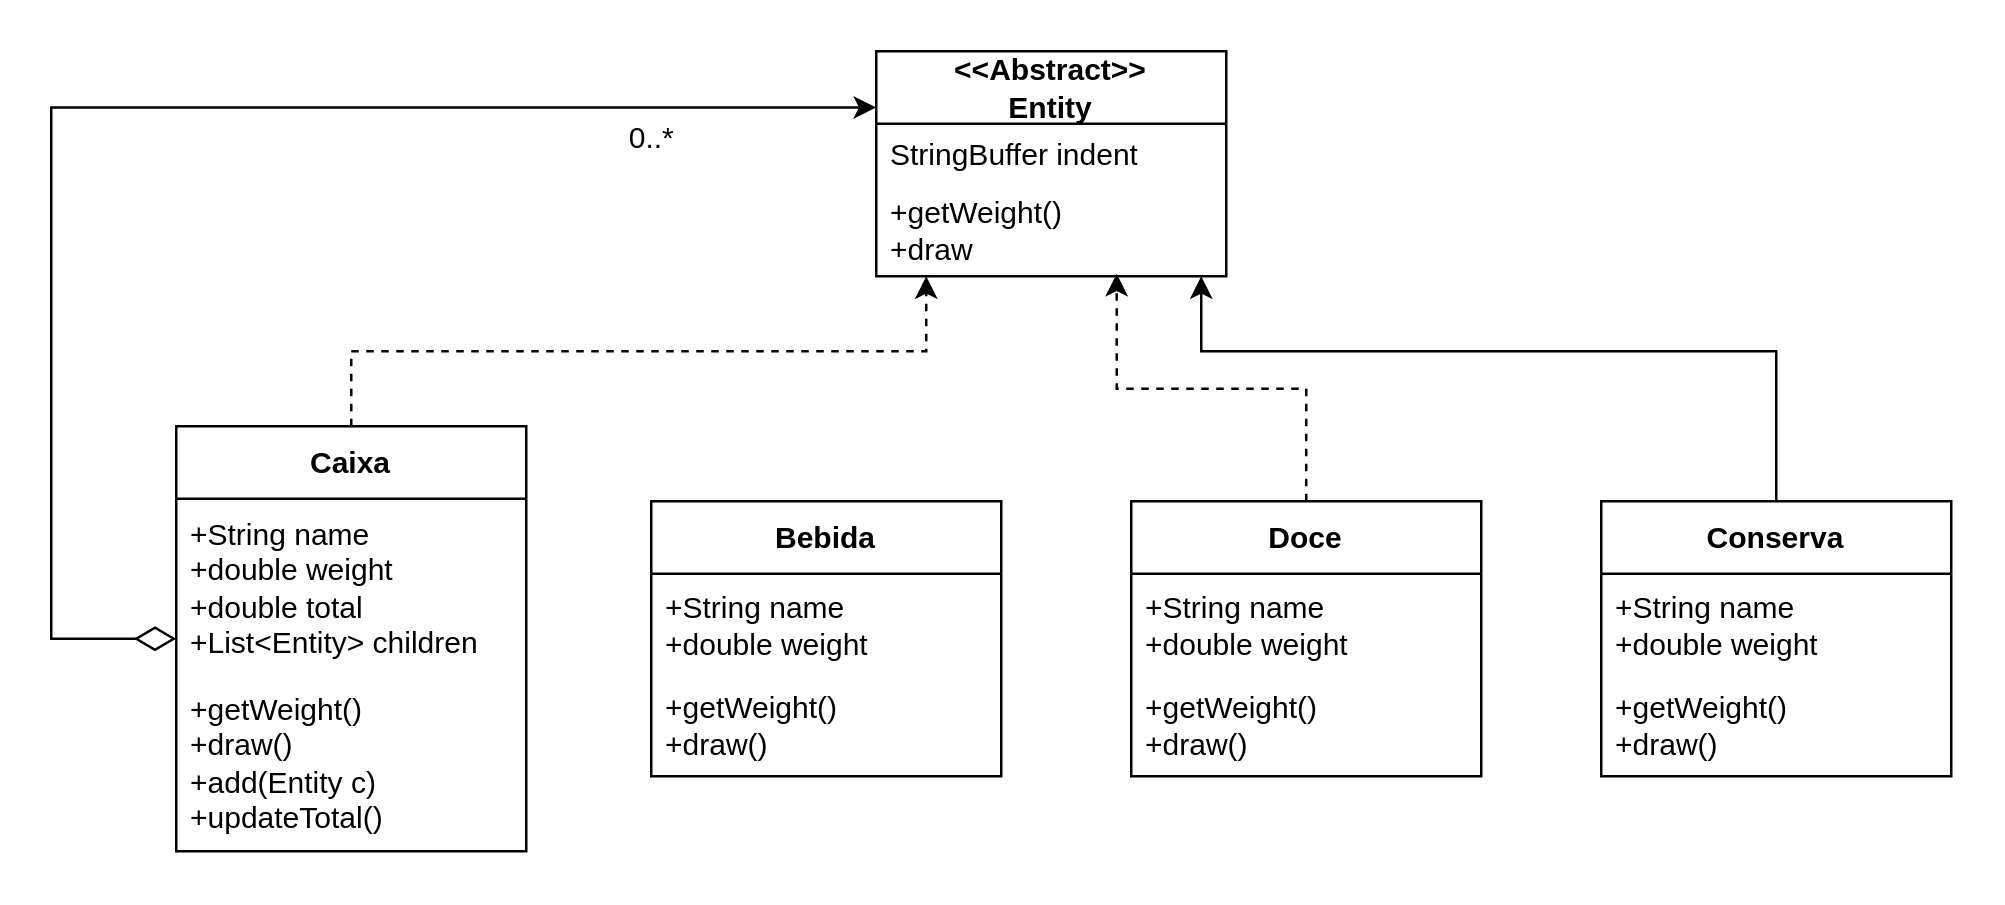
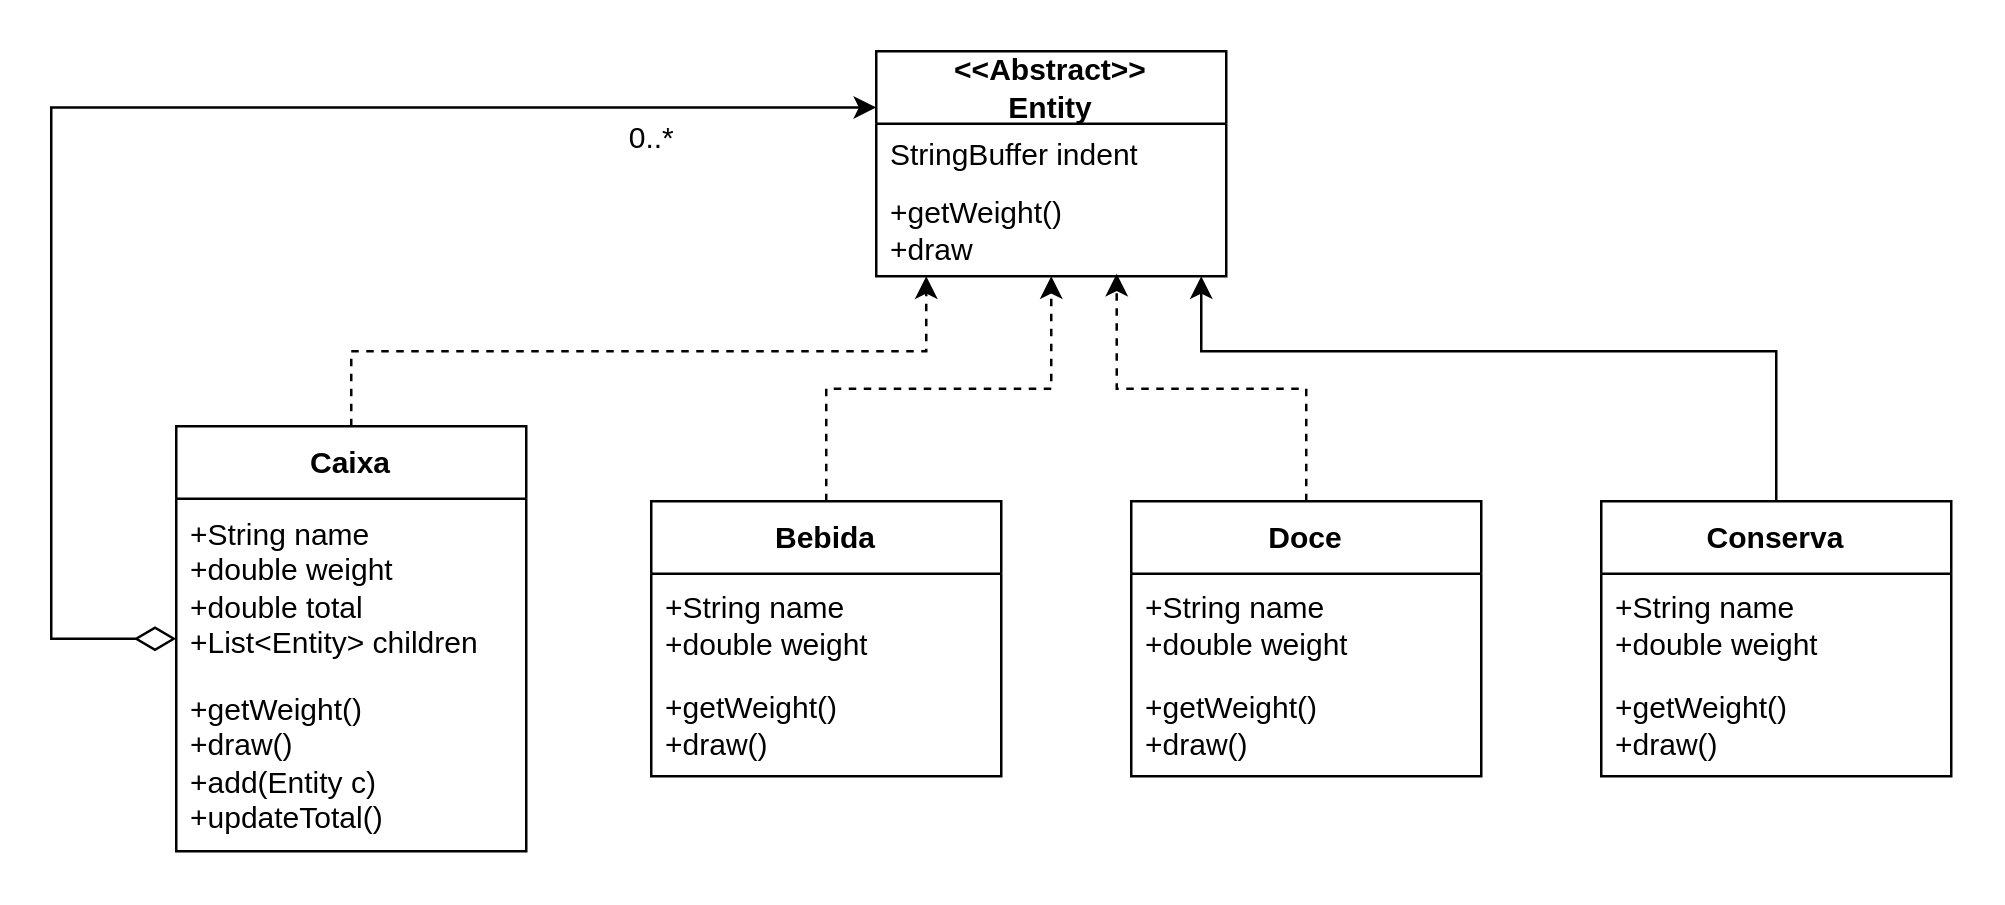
edge "Bebida" -> "<<Abstract>> Entity": added
